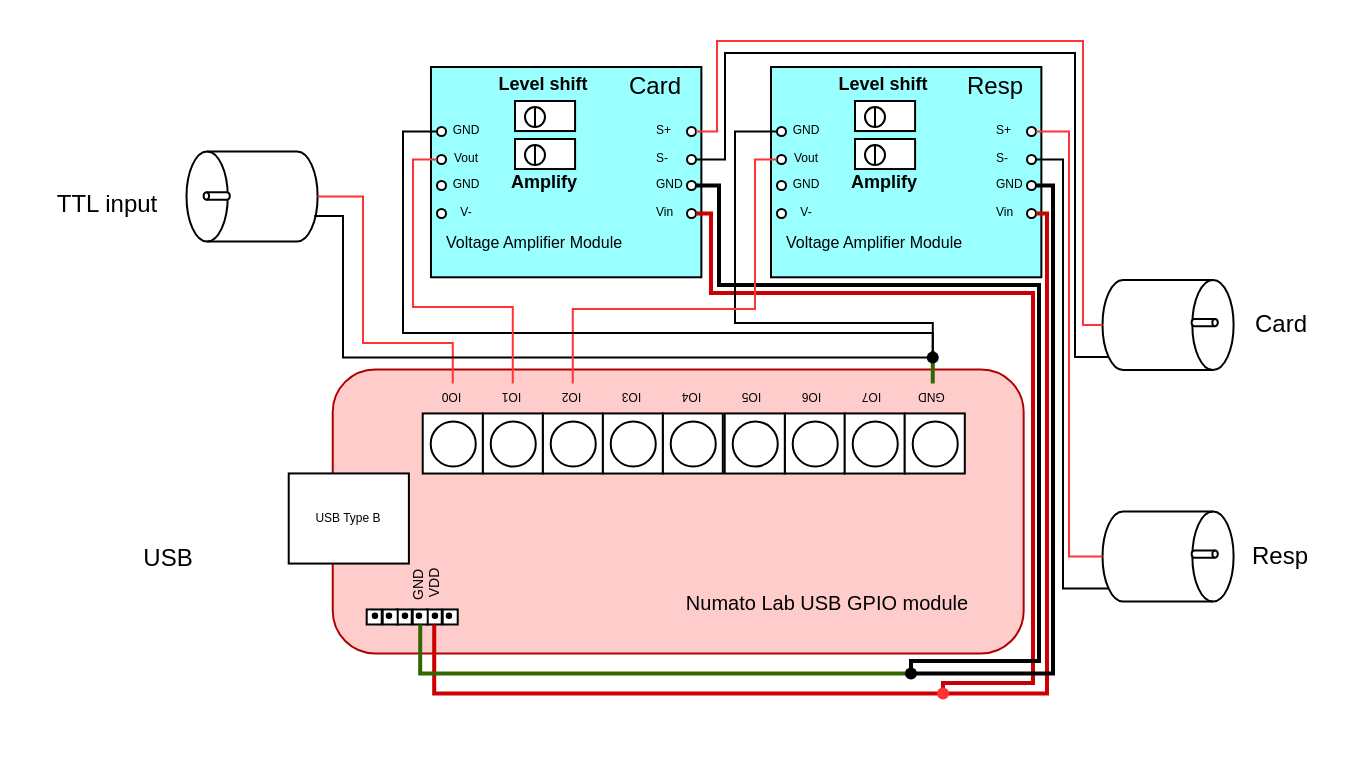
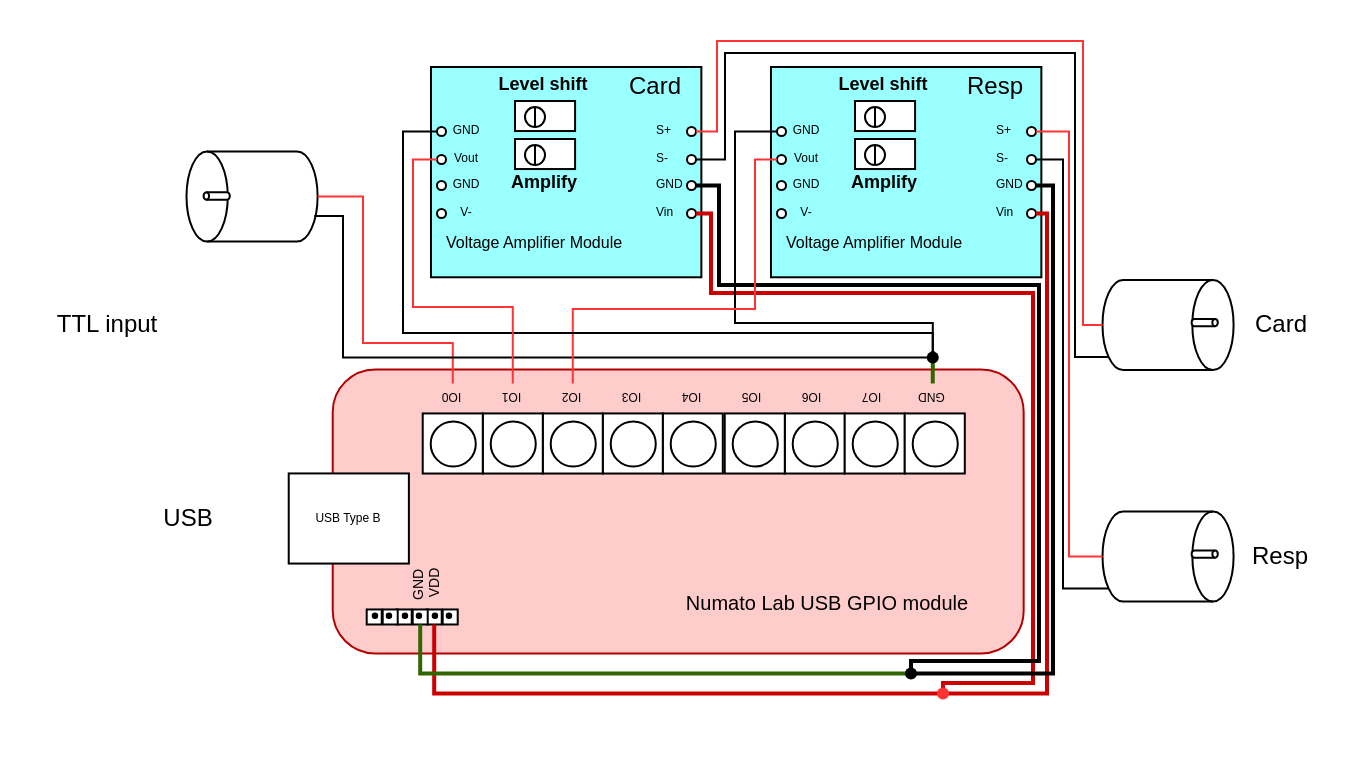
node "TTL input": moved (108, 204) -> (108, 324)
node "USB": moved (170, 558) -> (190, 518)
